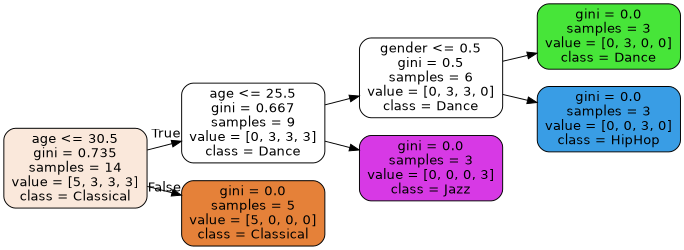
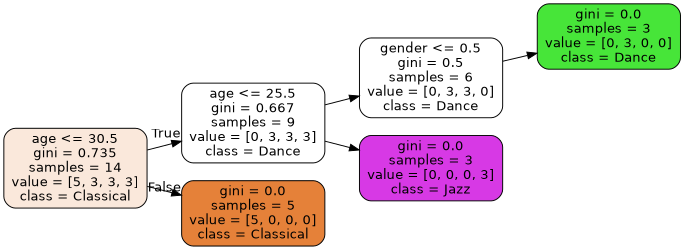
node "gini = 0.0 samples = 3 value = [0, 0, 3, 0] class = HipHop": removed
